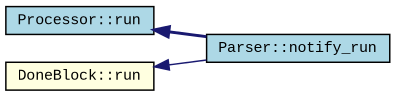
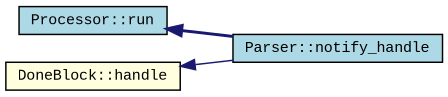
node "Parser::notify_run": label "Parser::notify_run" -> "Parser::notify_handle"
node "DoneBlock::run": label "DoneBlock::run" -> "DoneBlock::handle"
